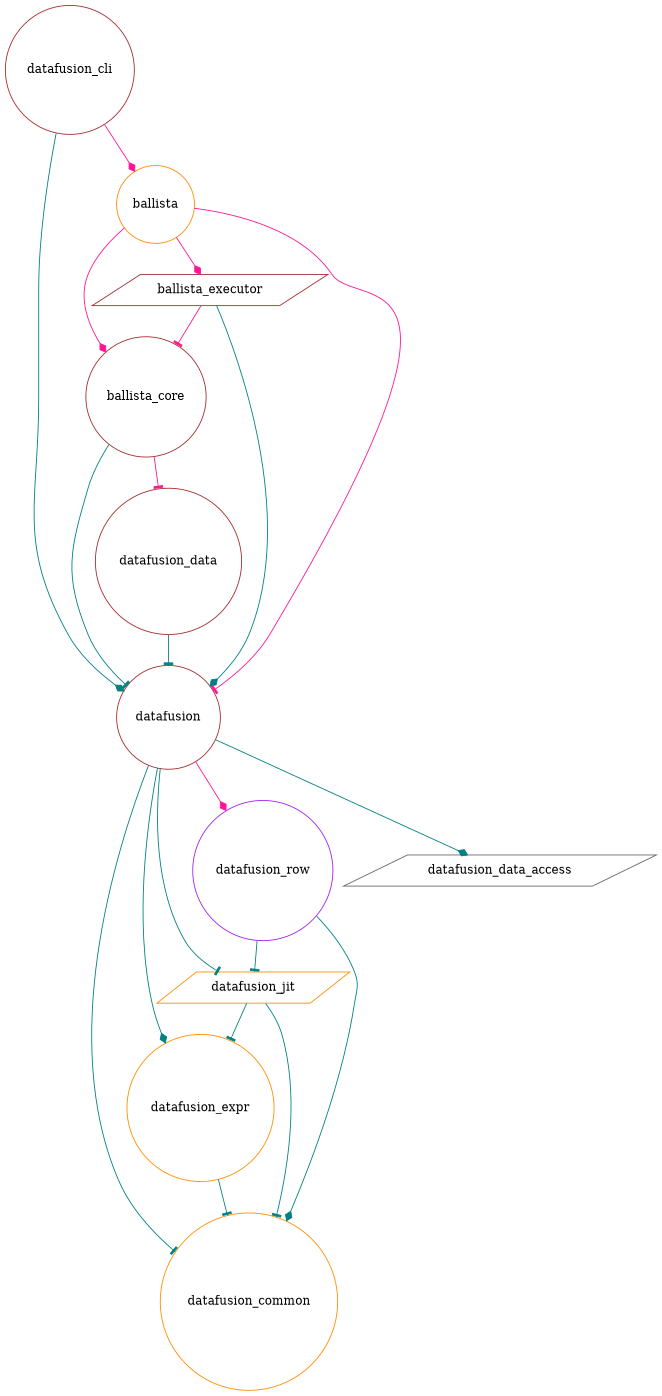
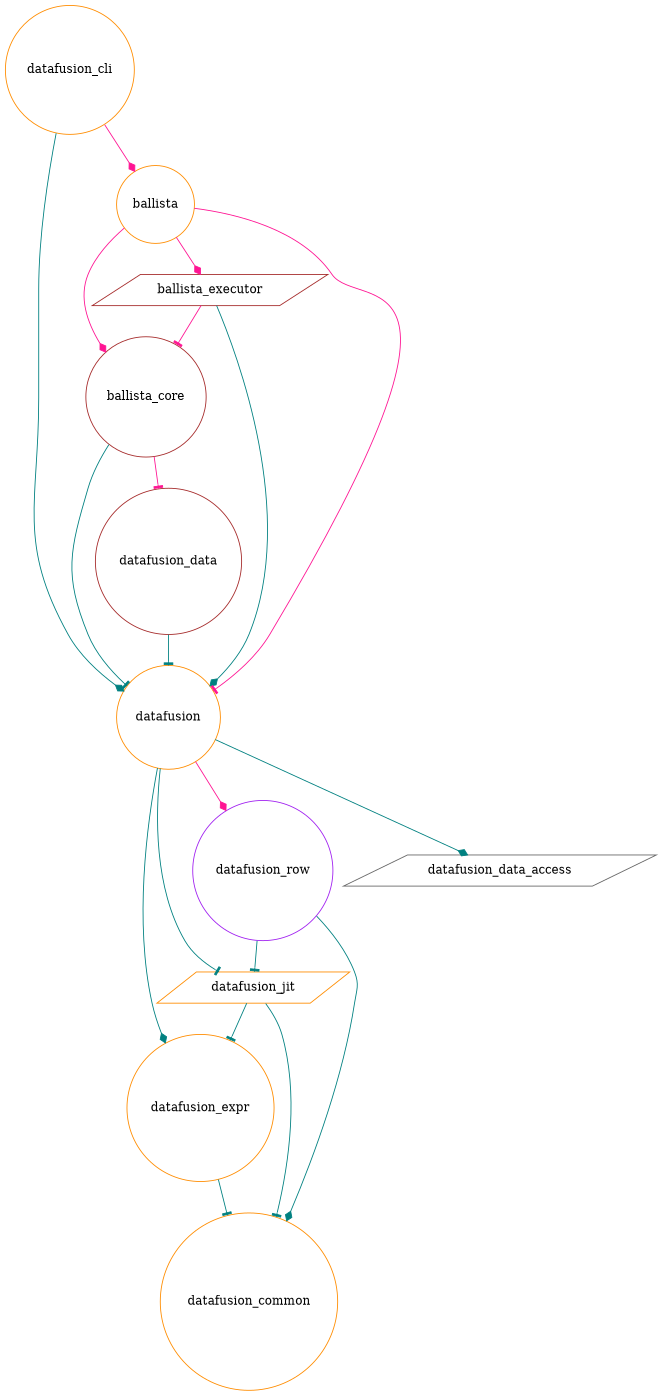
node "datafusion_cli": color brown -> darkorange
node "datafusion": color brown -> darkorange
edge "datafusion" -> "datafusion_common": removed
